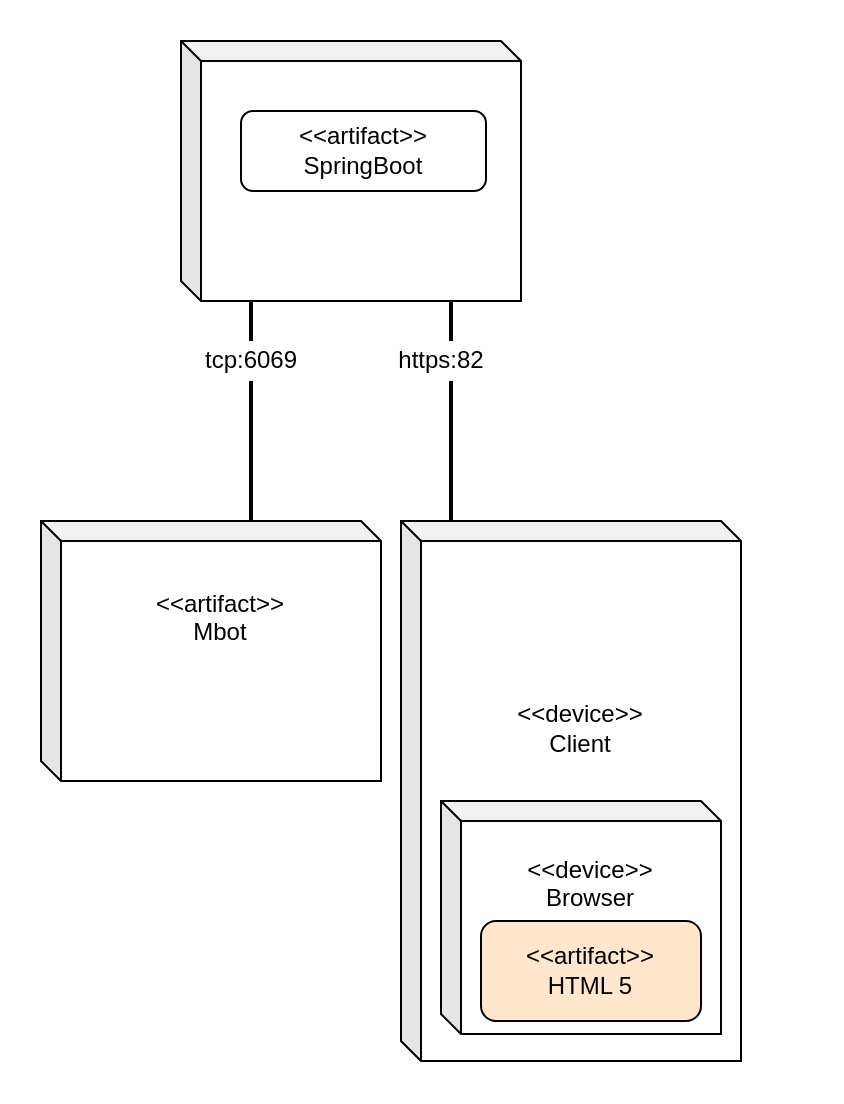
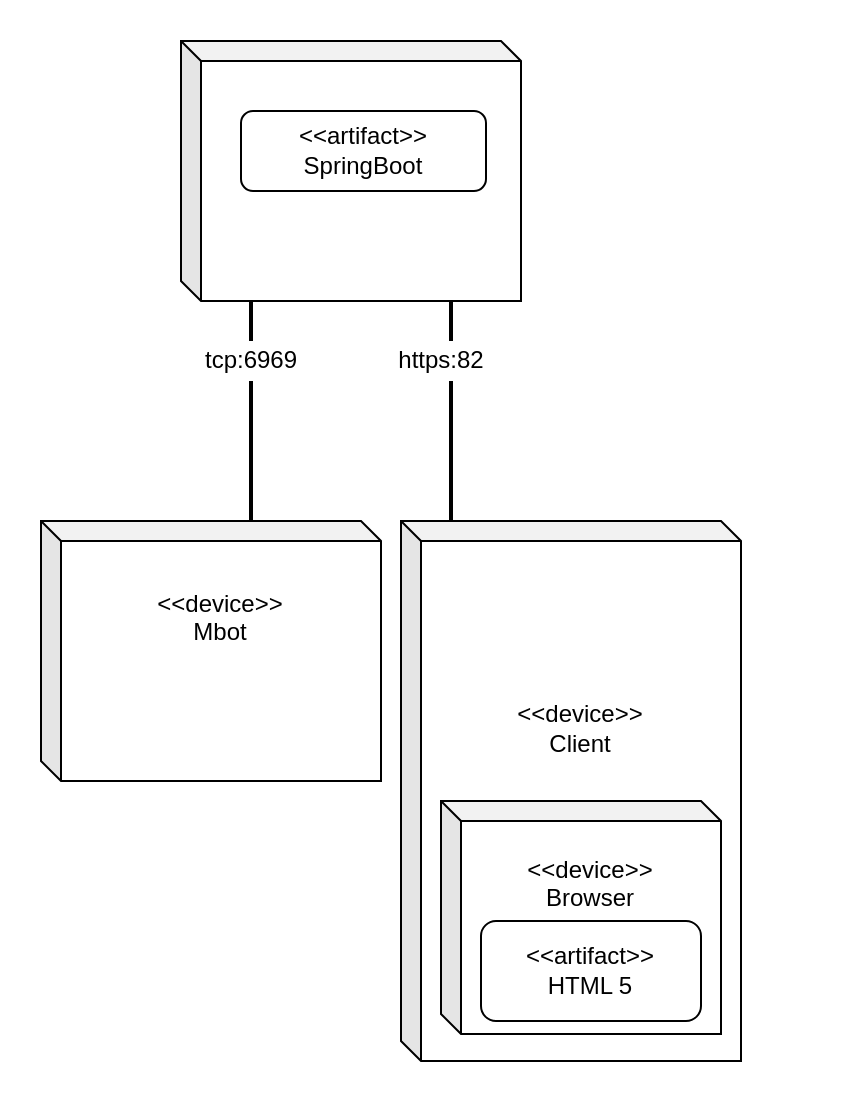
node "tcp:6069": label "tcp:6069" -> "tcp:6969"
node "<<artifact>> Mbot": label "<<artifact>> Mbot" -> "<<device>> Mbot"
node "<<artifact>> HTML 5": fillcolor #ffe6cc -> #ffffff
